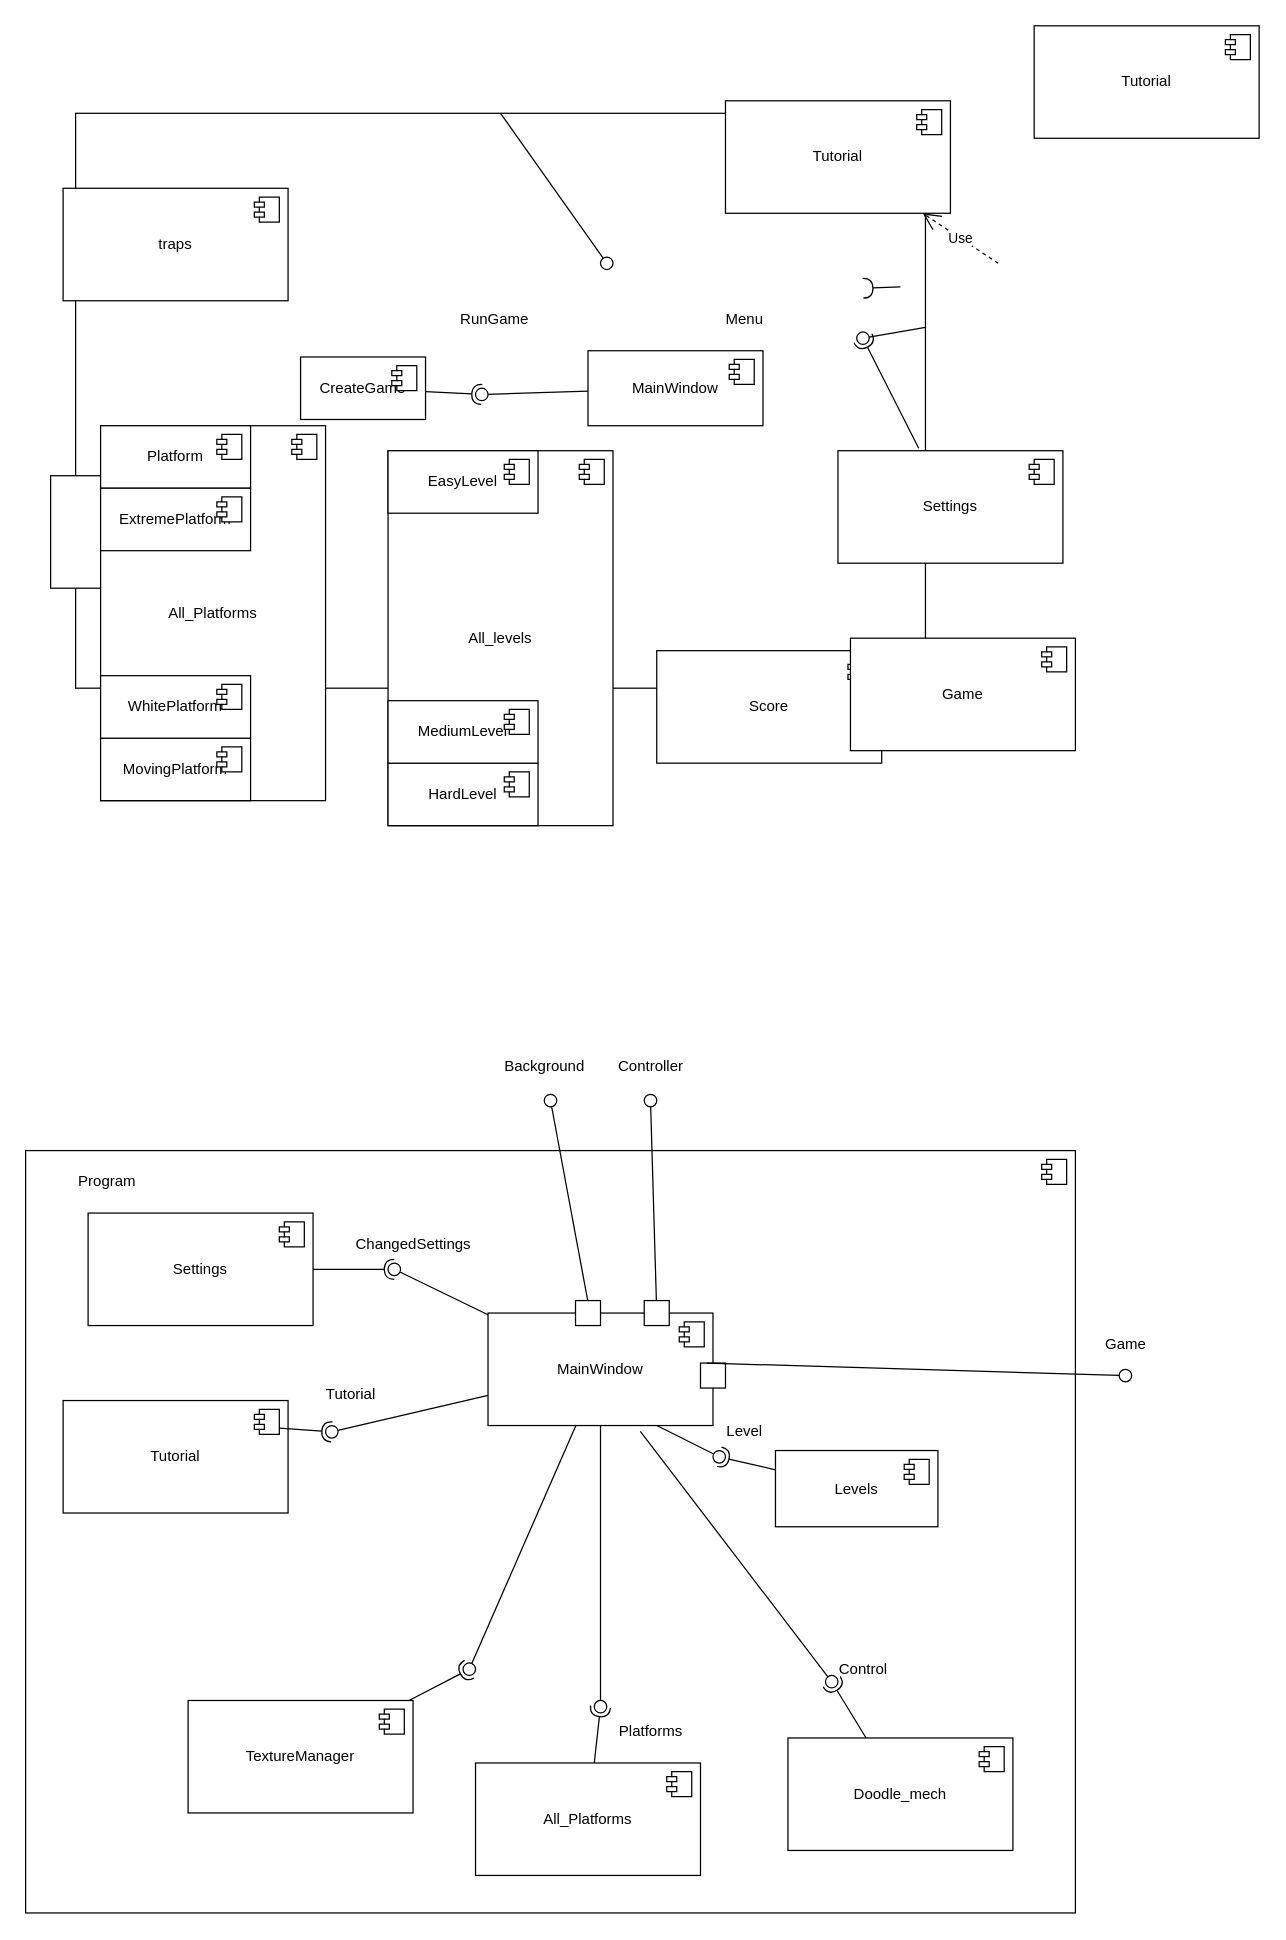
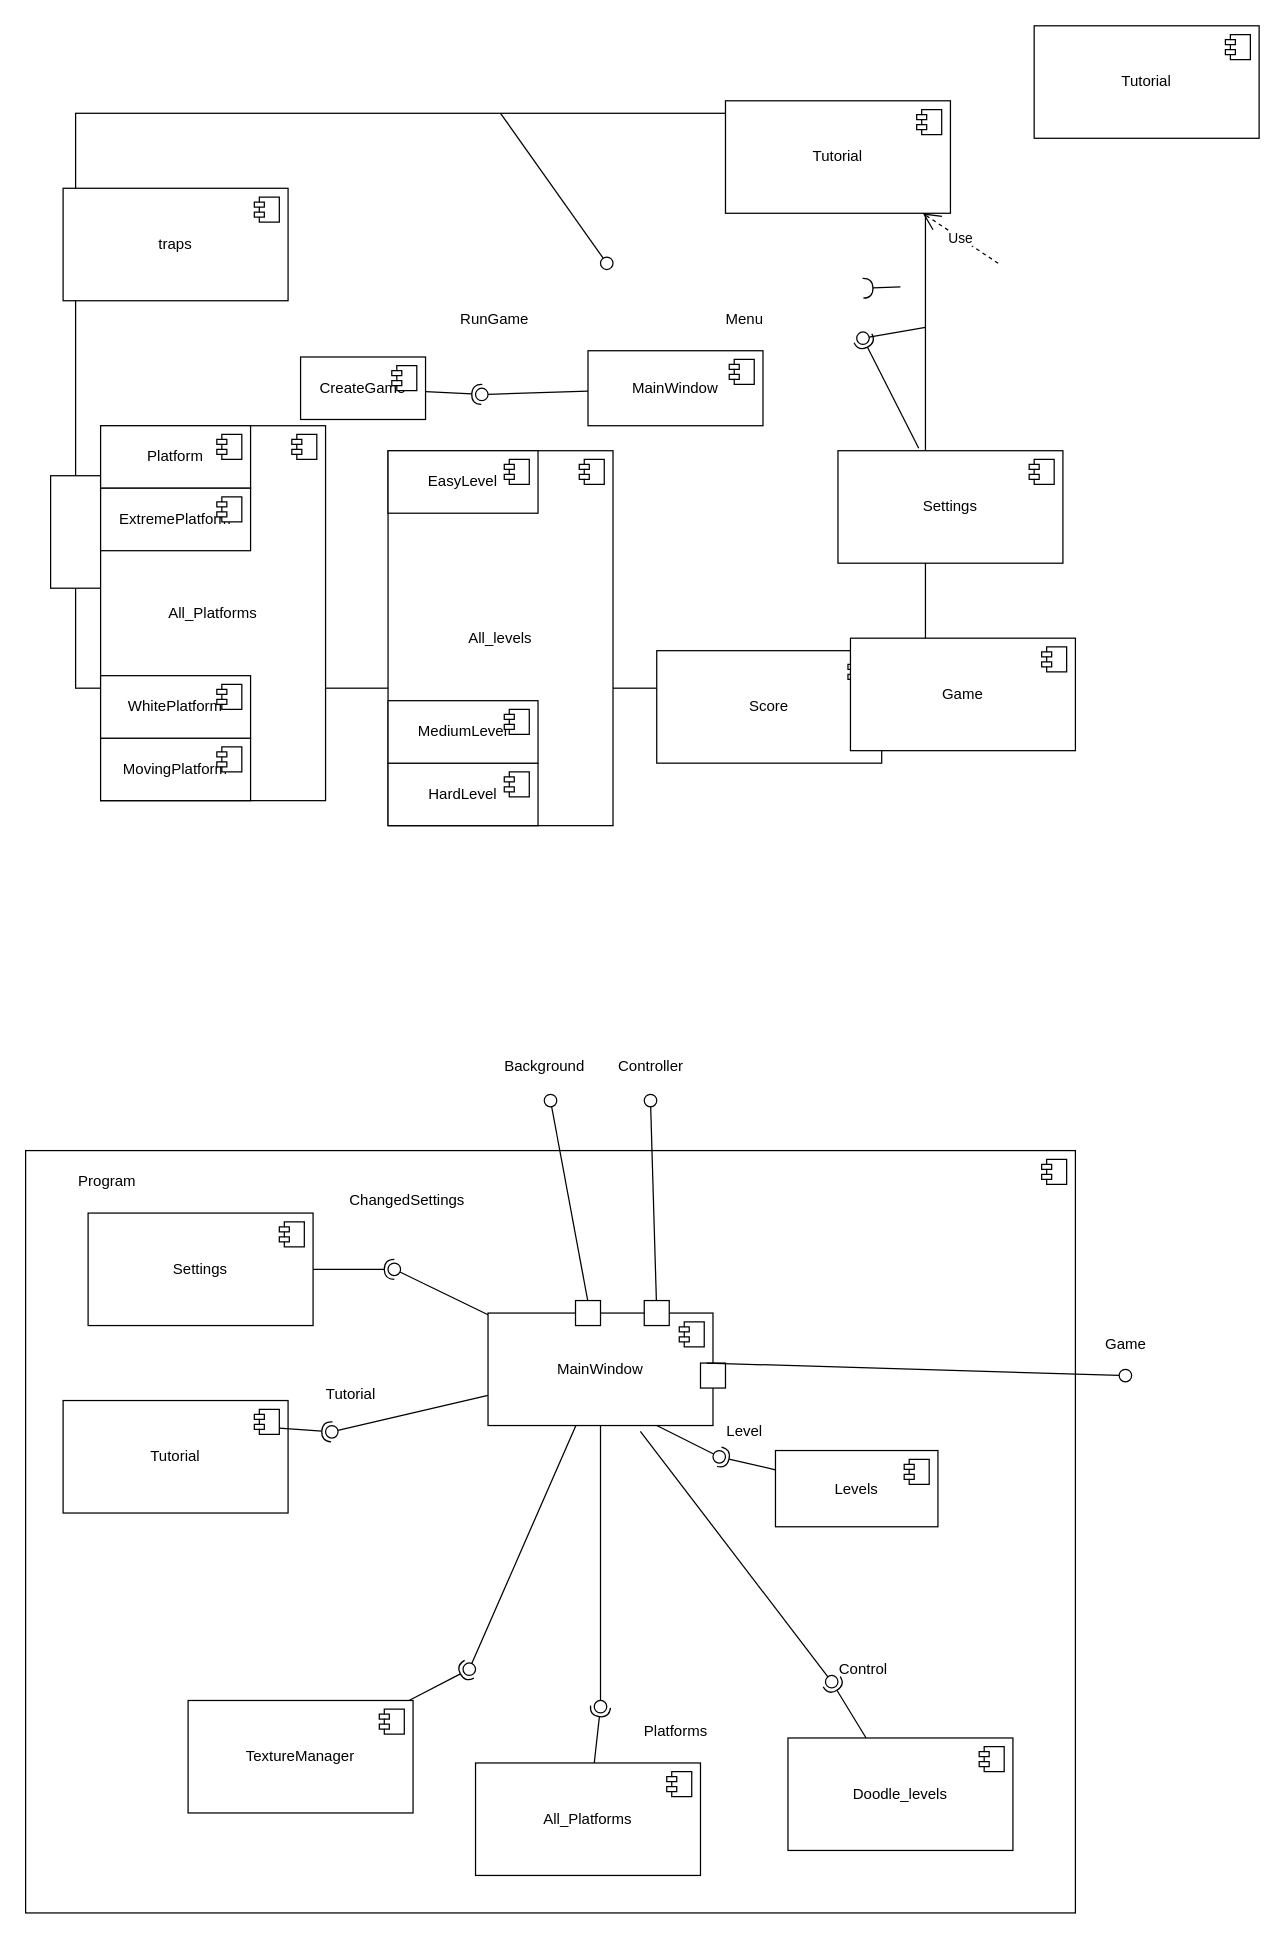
node "ChangedSettings": moved (413, 1244) -> (407, 1201)
node "Platforms": moved (651, 1732) -> (676, 1732)
node "Doodle_mech": label "Doodle_mech" -> "Doodle_levels"
